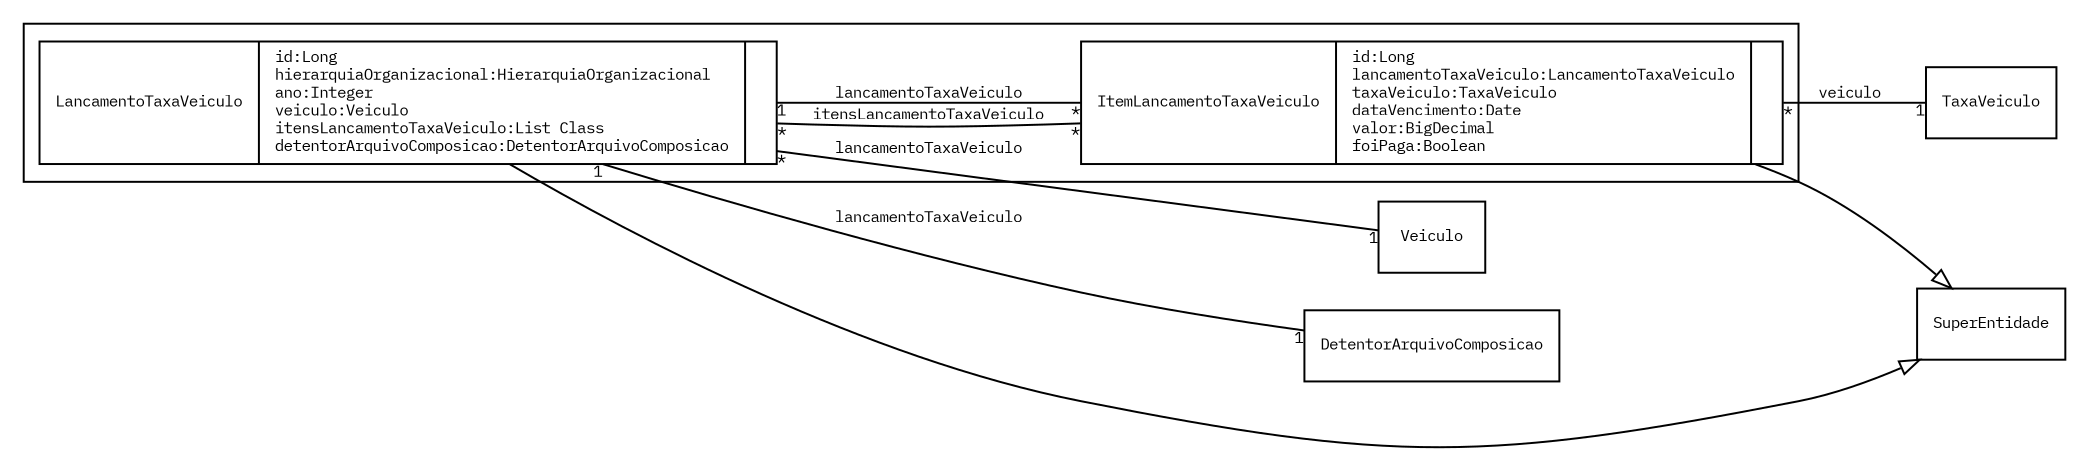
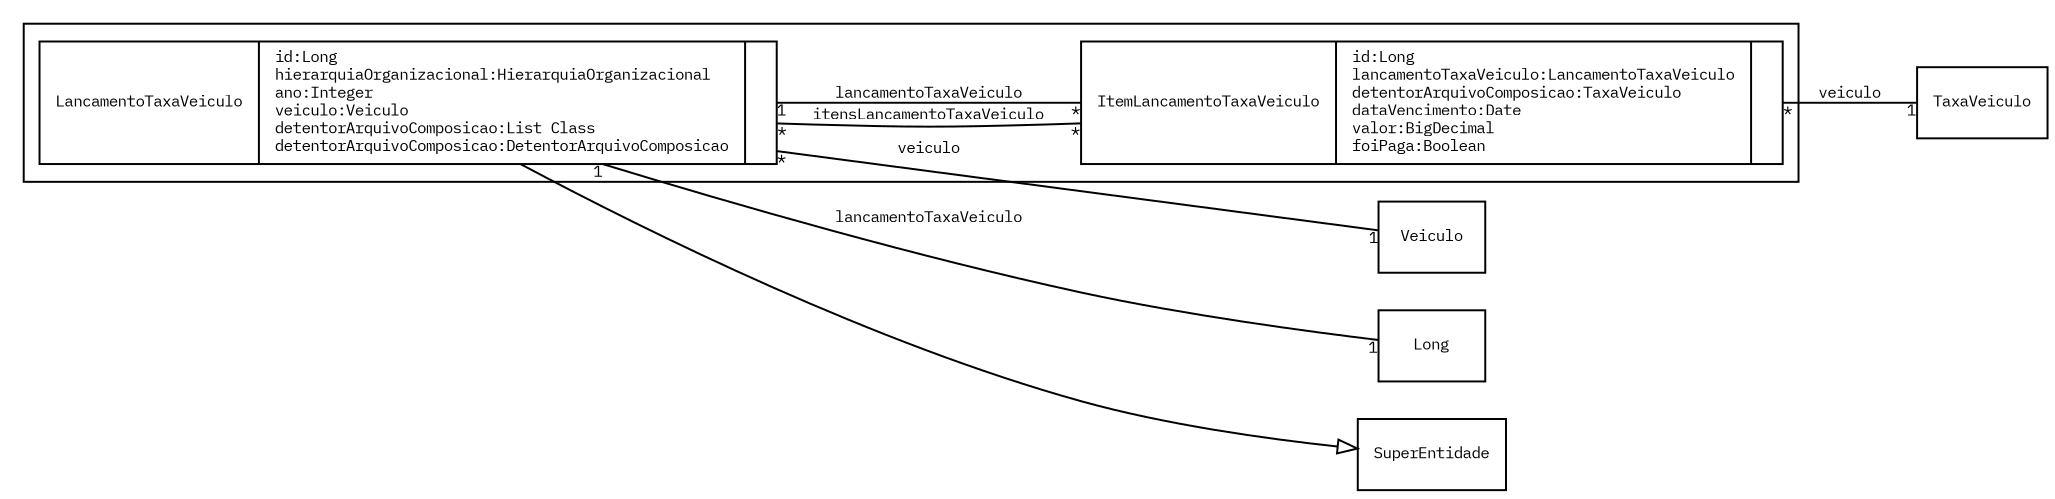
node "ItemLancamentoTaxaVeiculo": text "taxaVeiculo:TaxaVeiculo" -> "detentorArquivoComposicao:TaxaVeiculo"
node "LancamentoTaxaVeiculo": text "itensLancamentoTaxaVeiculo:List Class" -> "detentorArquivoComposicao:List Class"
edge "LancamentoTaxaVeiculo" -- "Veiculo": label "lancamentoTaxaVeiculo" -> "veiculo"
edge "ItemLancamentoTaxaVeiculo" -> "SuperEntidade": removed
node "DetentorArquivoComposicao": label "DetentorArquivoComposicao" -> "Long"
